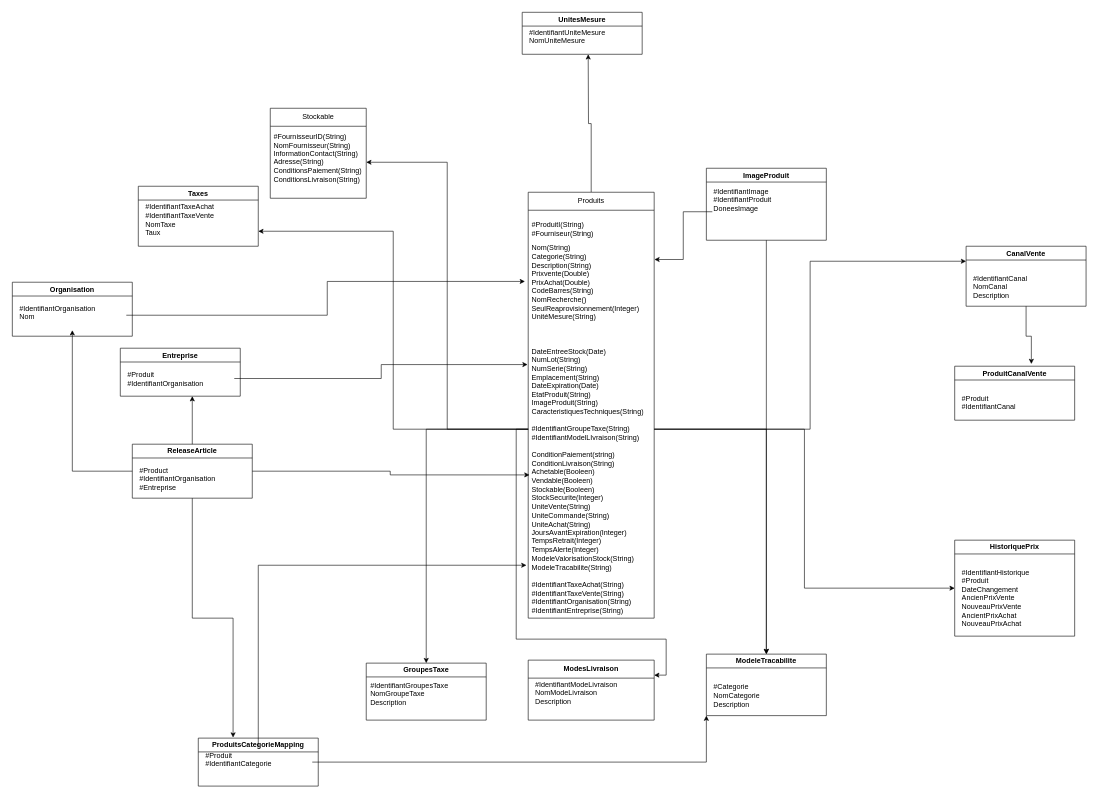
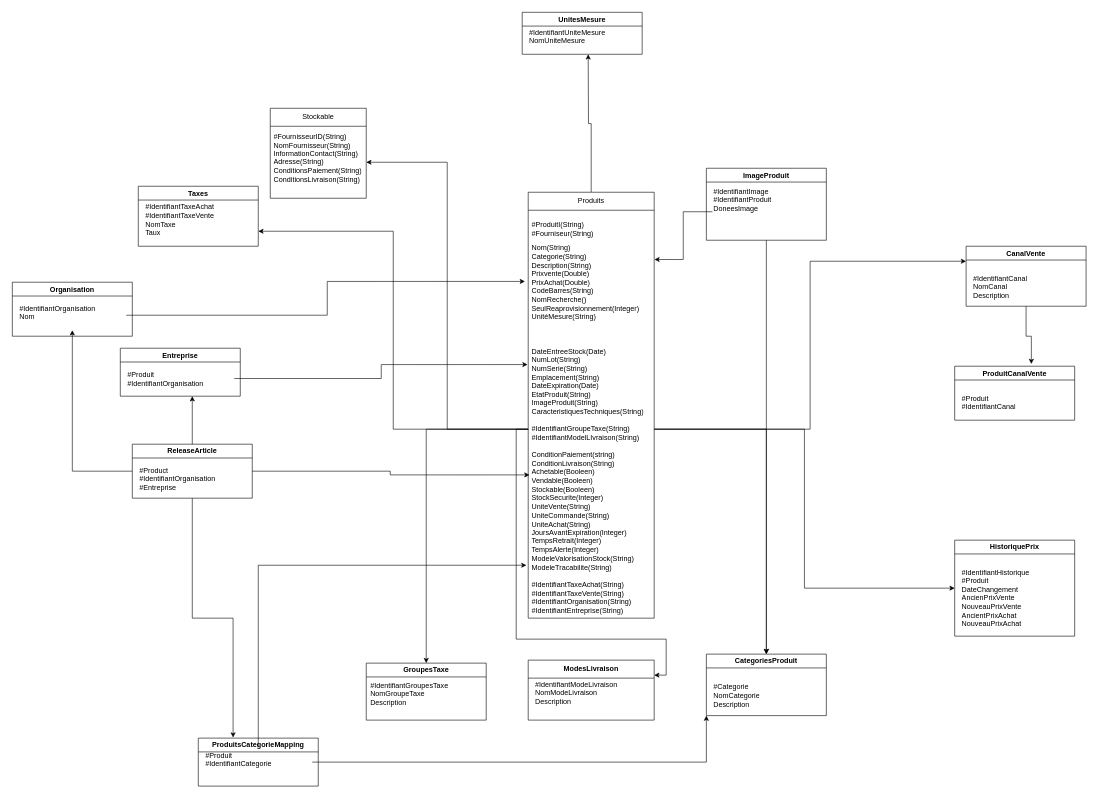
node "ModeleTracabilite": label "ModeleTracabilite" -> "CategoriesProduit"
